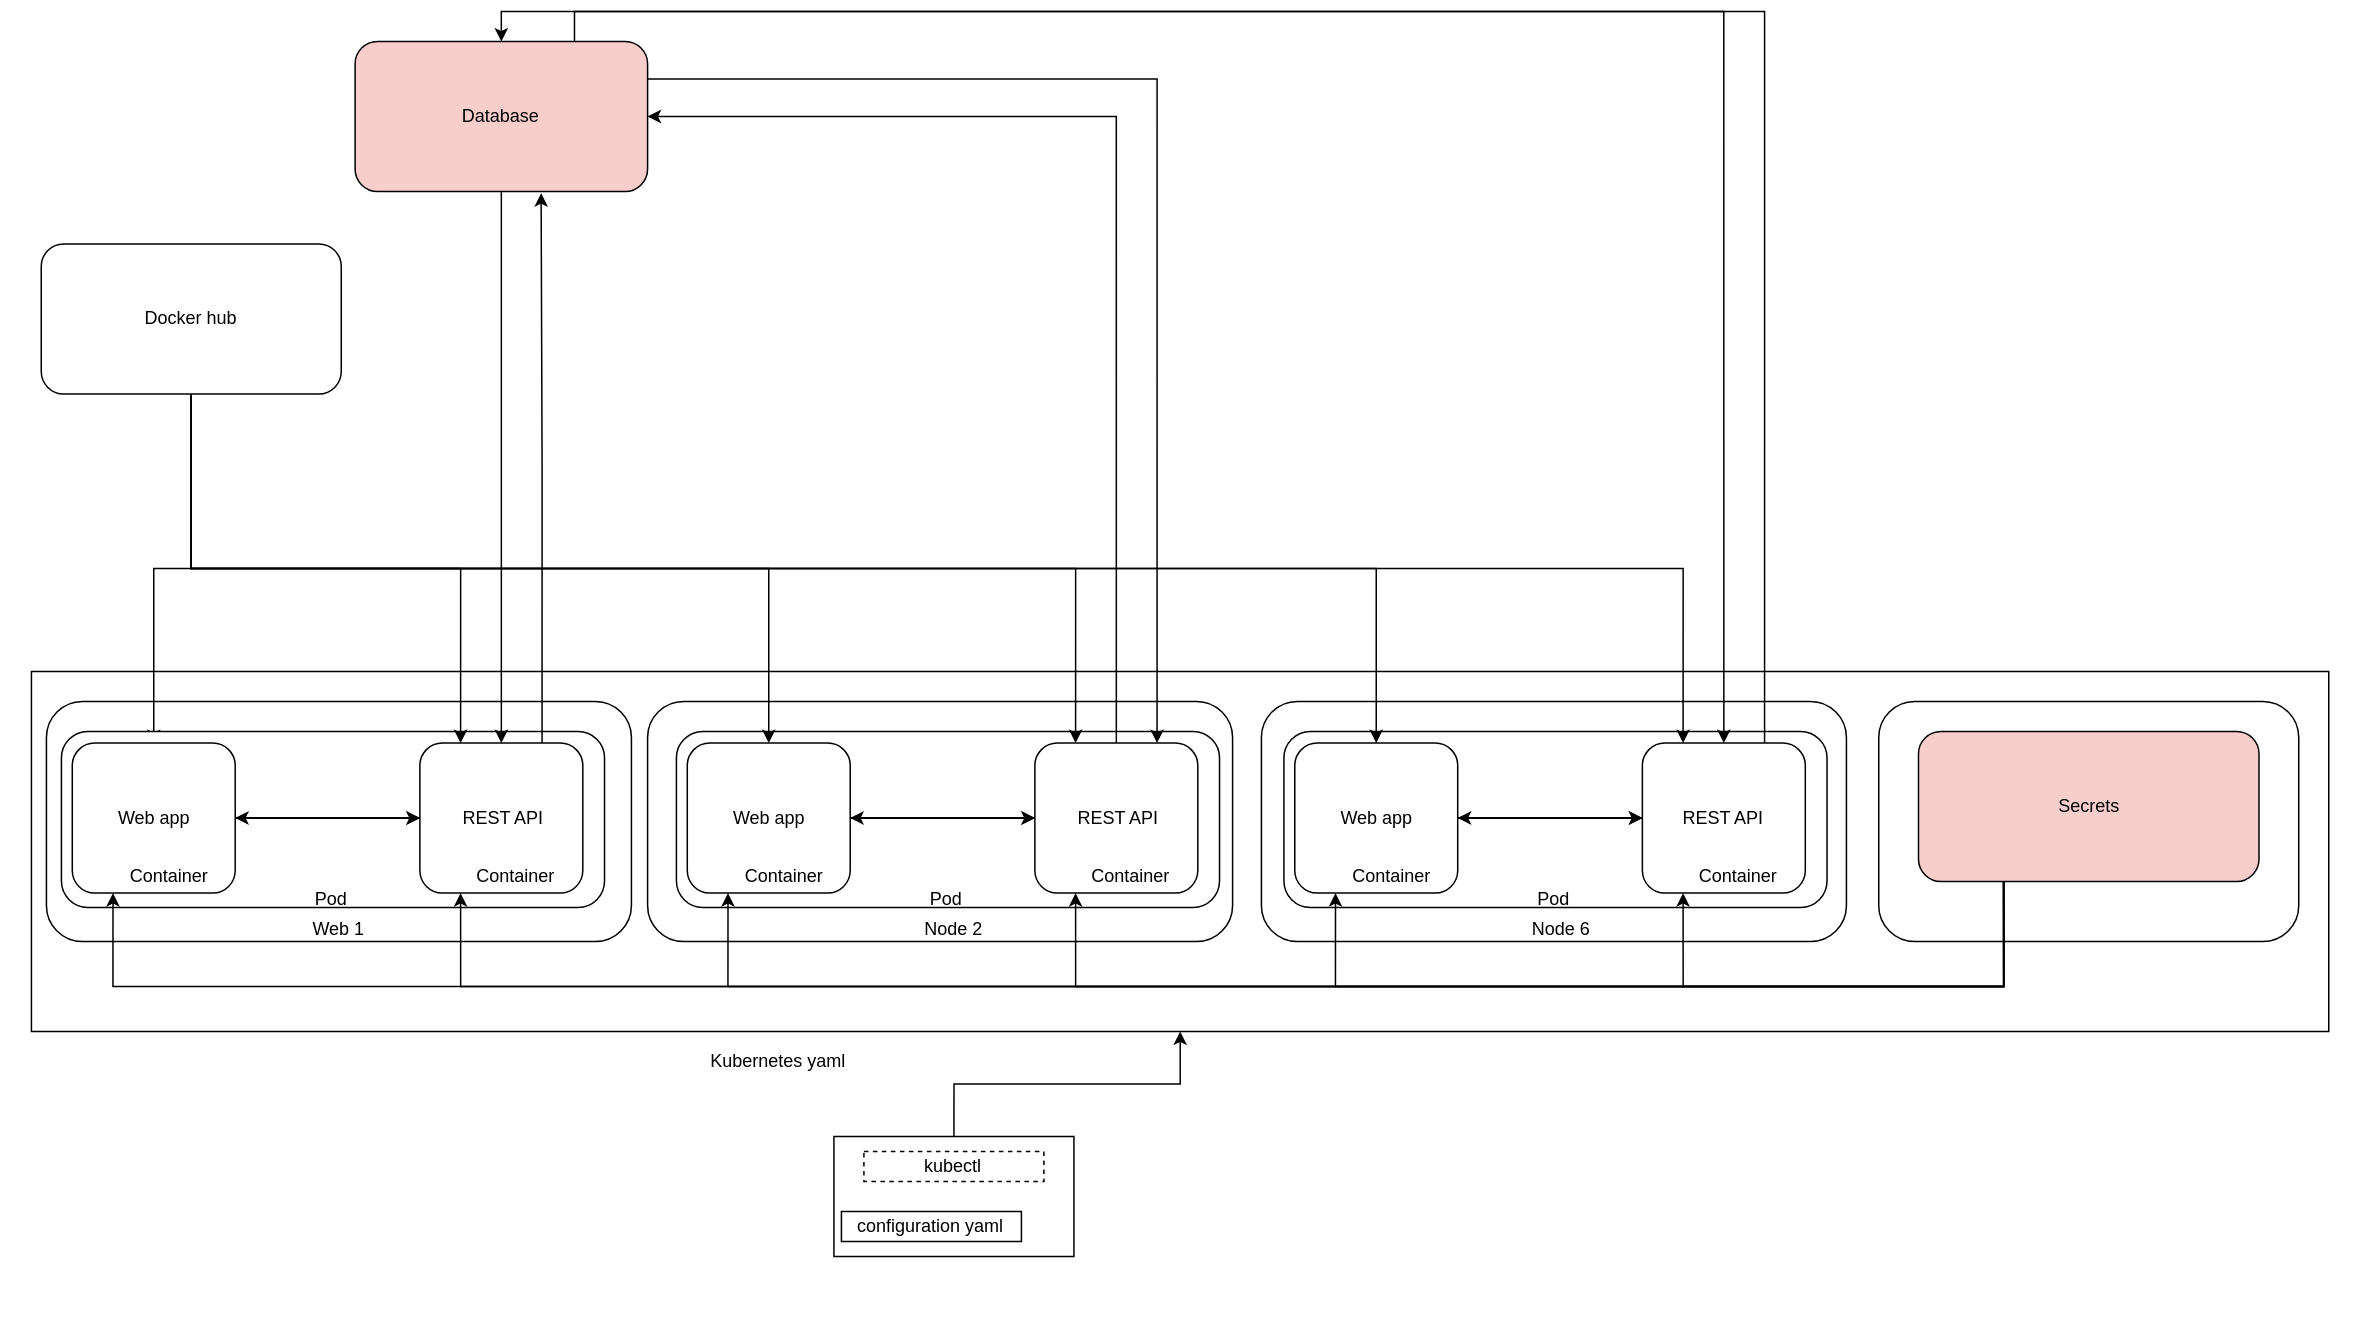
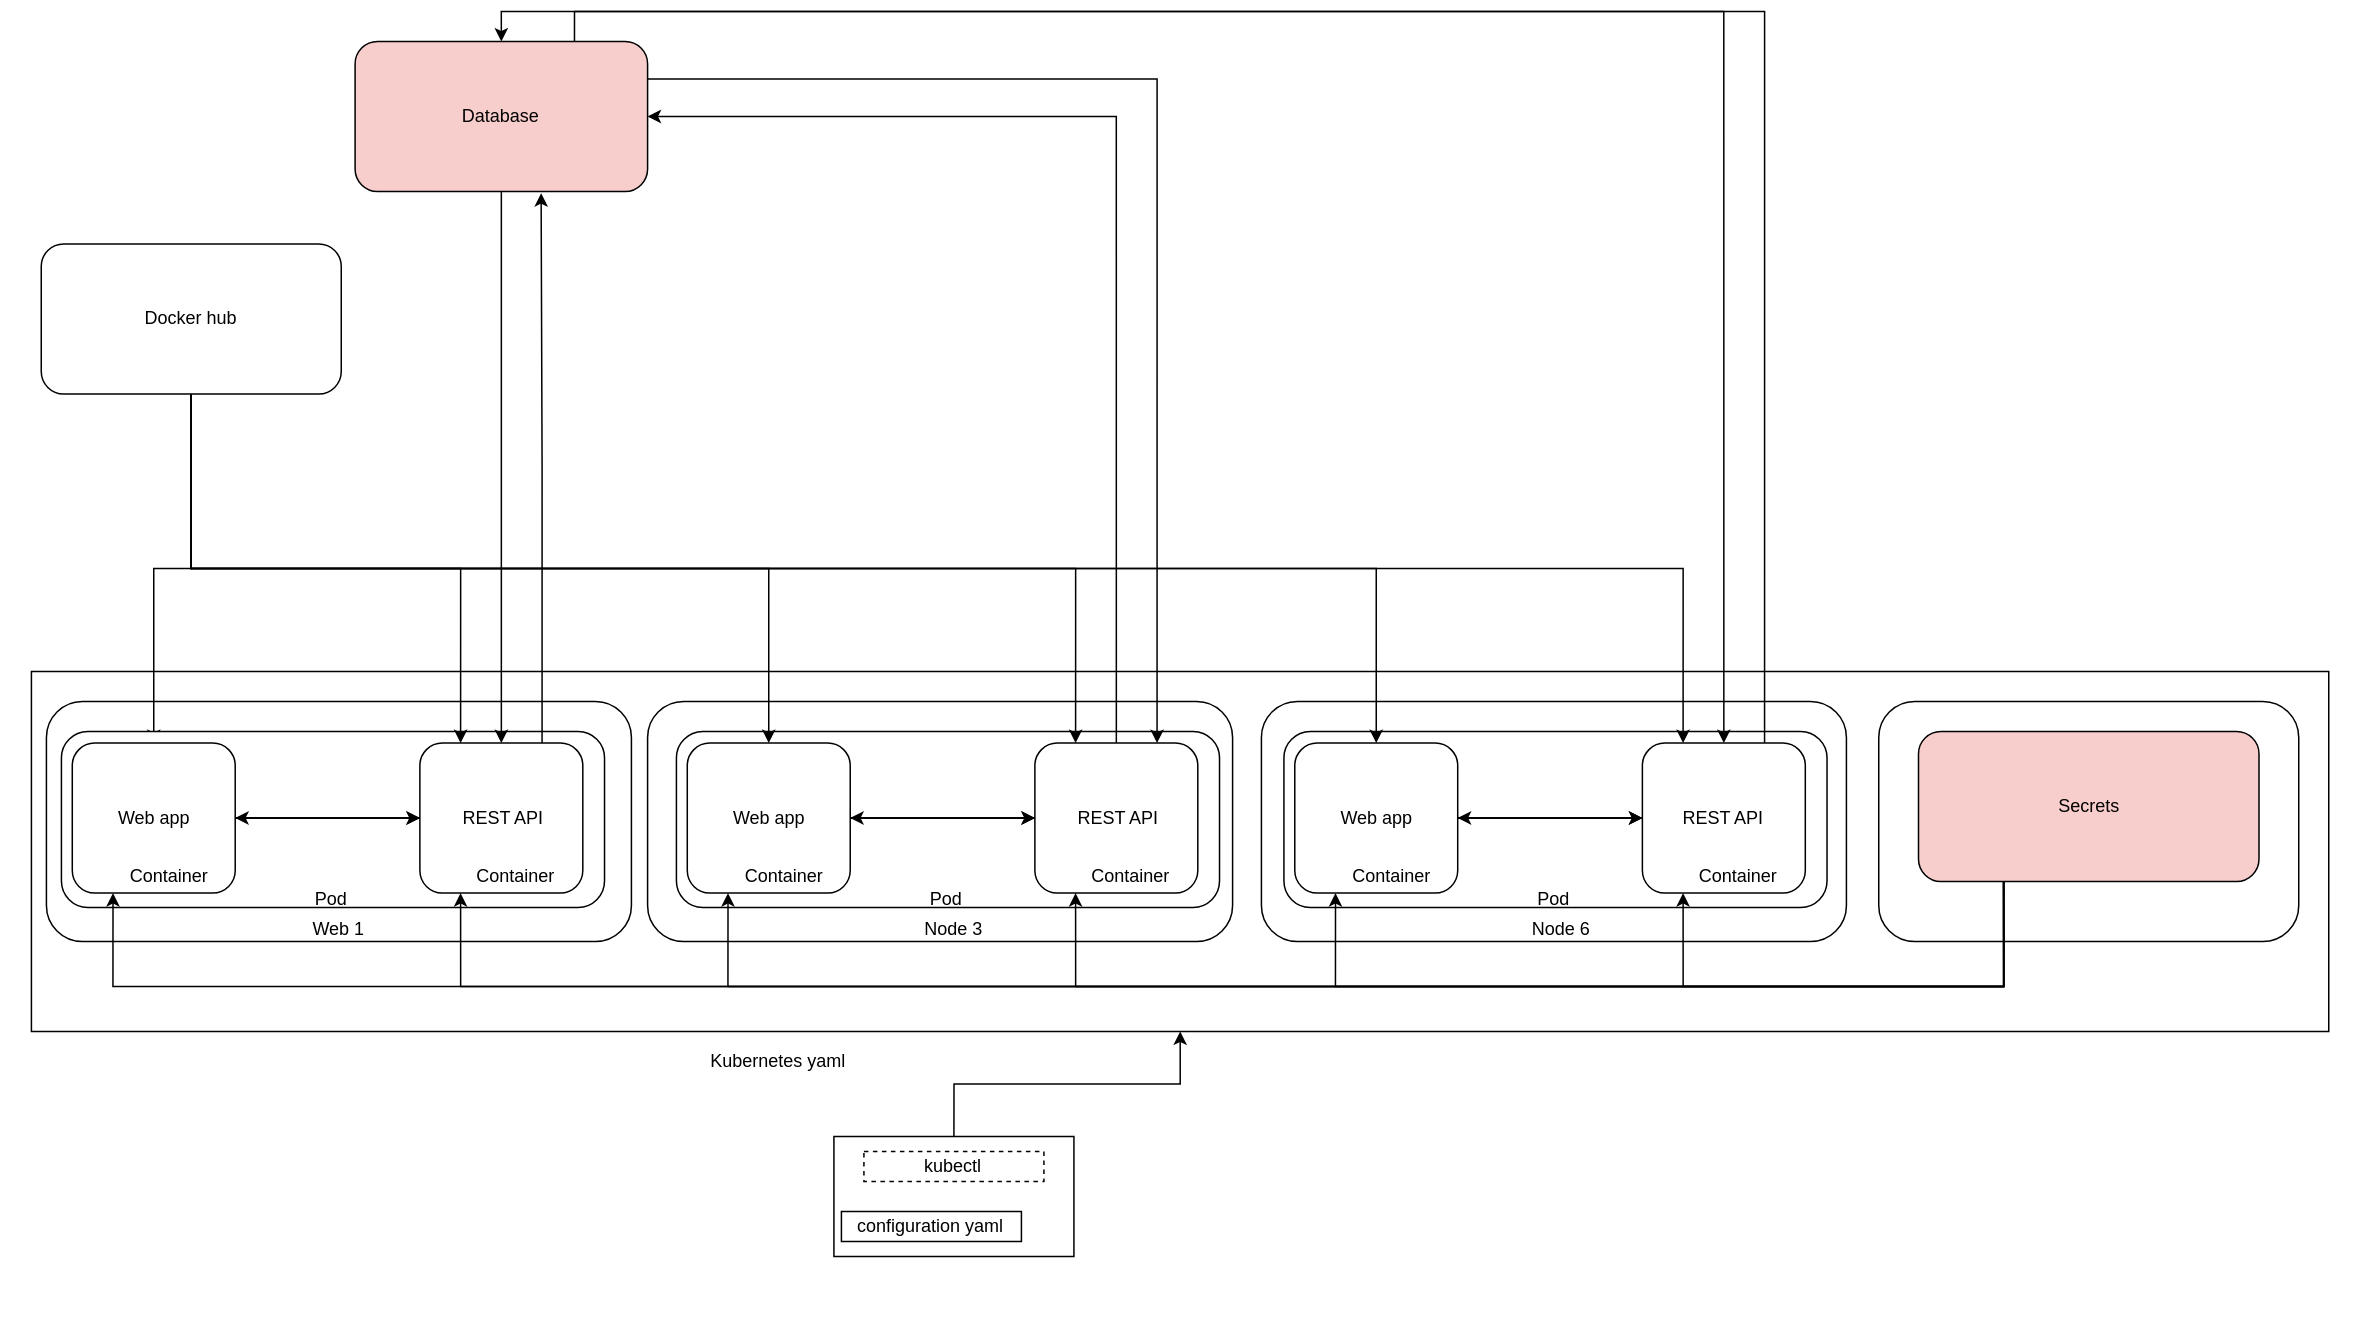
node "Node 2": label "Node 2" -> "Node 3"
